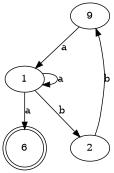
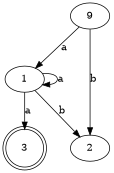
edge "2" -> "9": reversed
node "6": label "6" -> "3"
